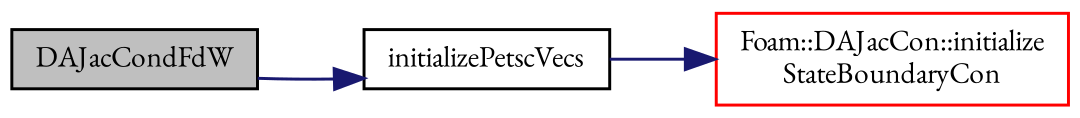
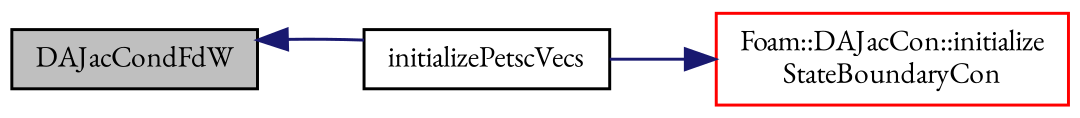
edge "DAJacCondFdW" -> "initializePetscVecs": reversed
